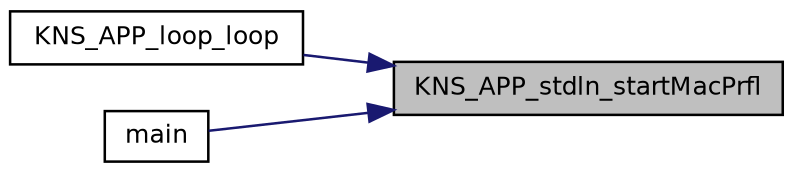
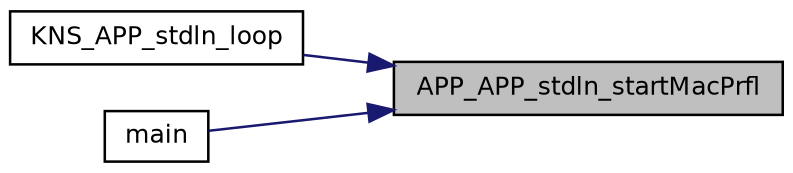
node "KNS_APP_loop_loop": label "KNS_APP_loop_loop" -> "KNS_APP_stdln_loop"
node "KNS_APP_stdln_startMacPrfl": label "KNS_APP_stdln_startMacPrfl" -> "APP_APP_stdln_startMacPrfl"
